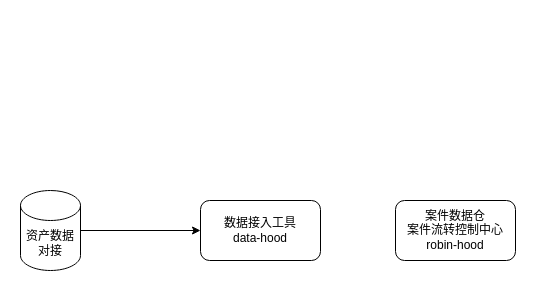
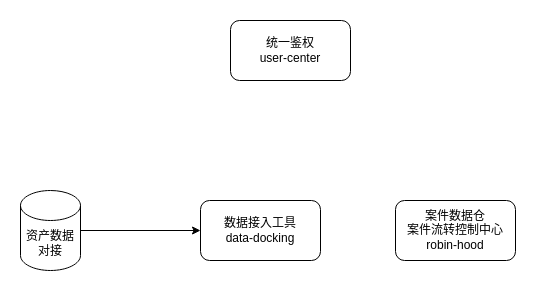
node "统一鉴权 user-center": added
node "数据接入工具 data-hood": label "数据接入工具 data-hood" -> "数据接入工具 data-docking"
